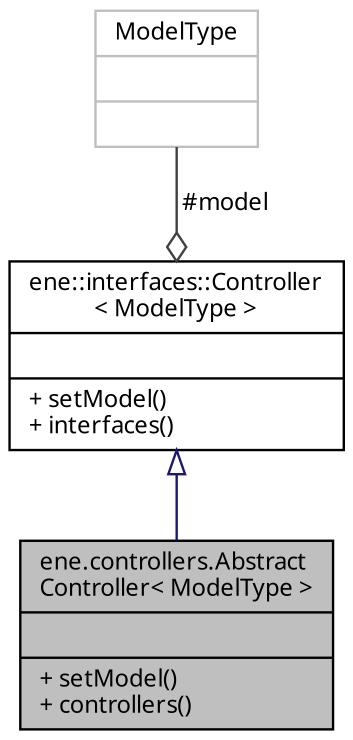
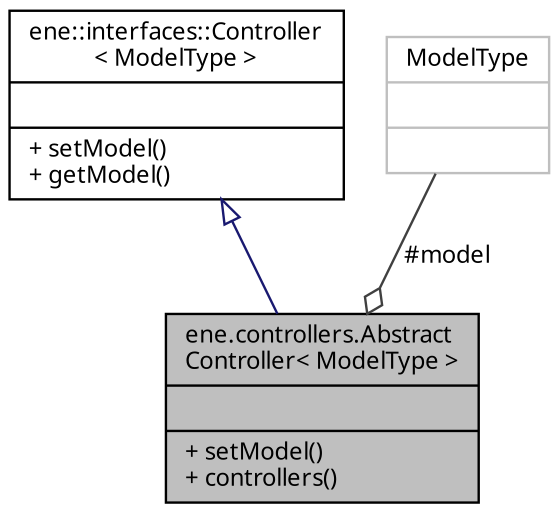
edge "ModelType" -> "ene::interfaces::Controller": now "ModelType" -> "ene.controllers.Abstract"
node "ene::interfaces::Controller": text "+ interfaces()" -> "+ getModel()"
